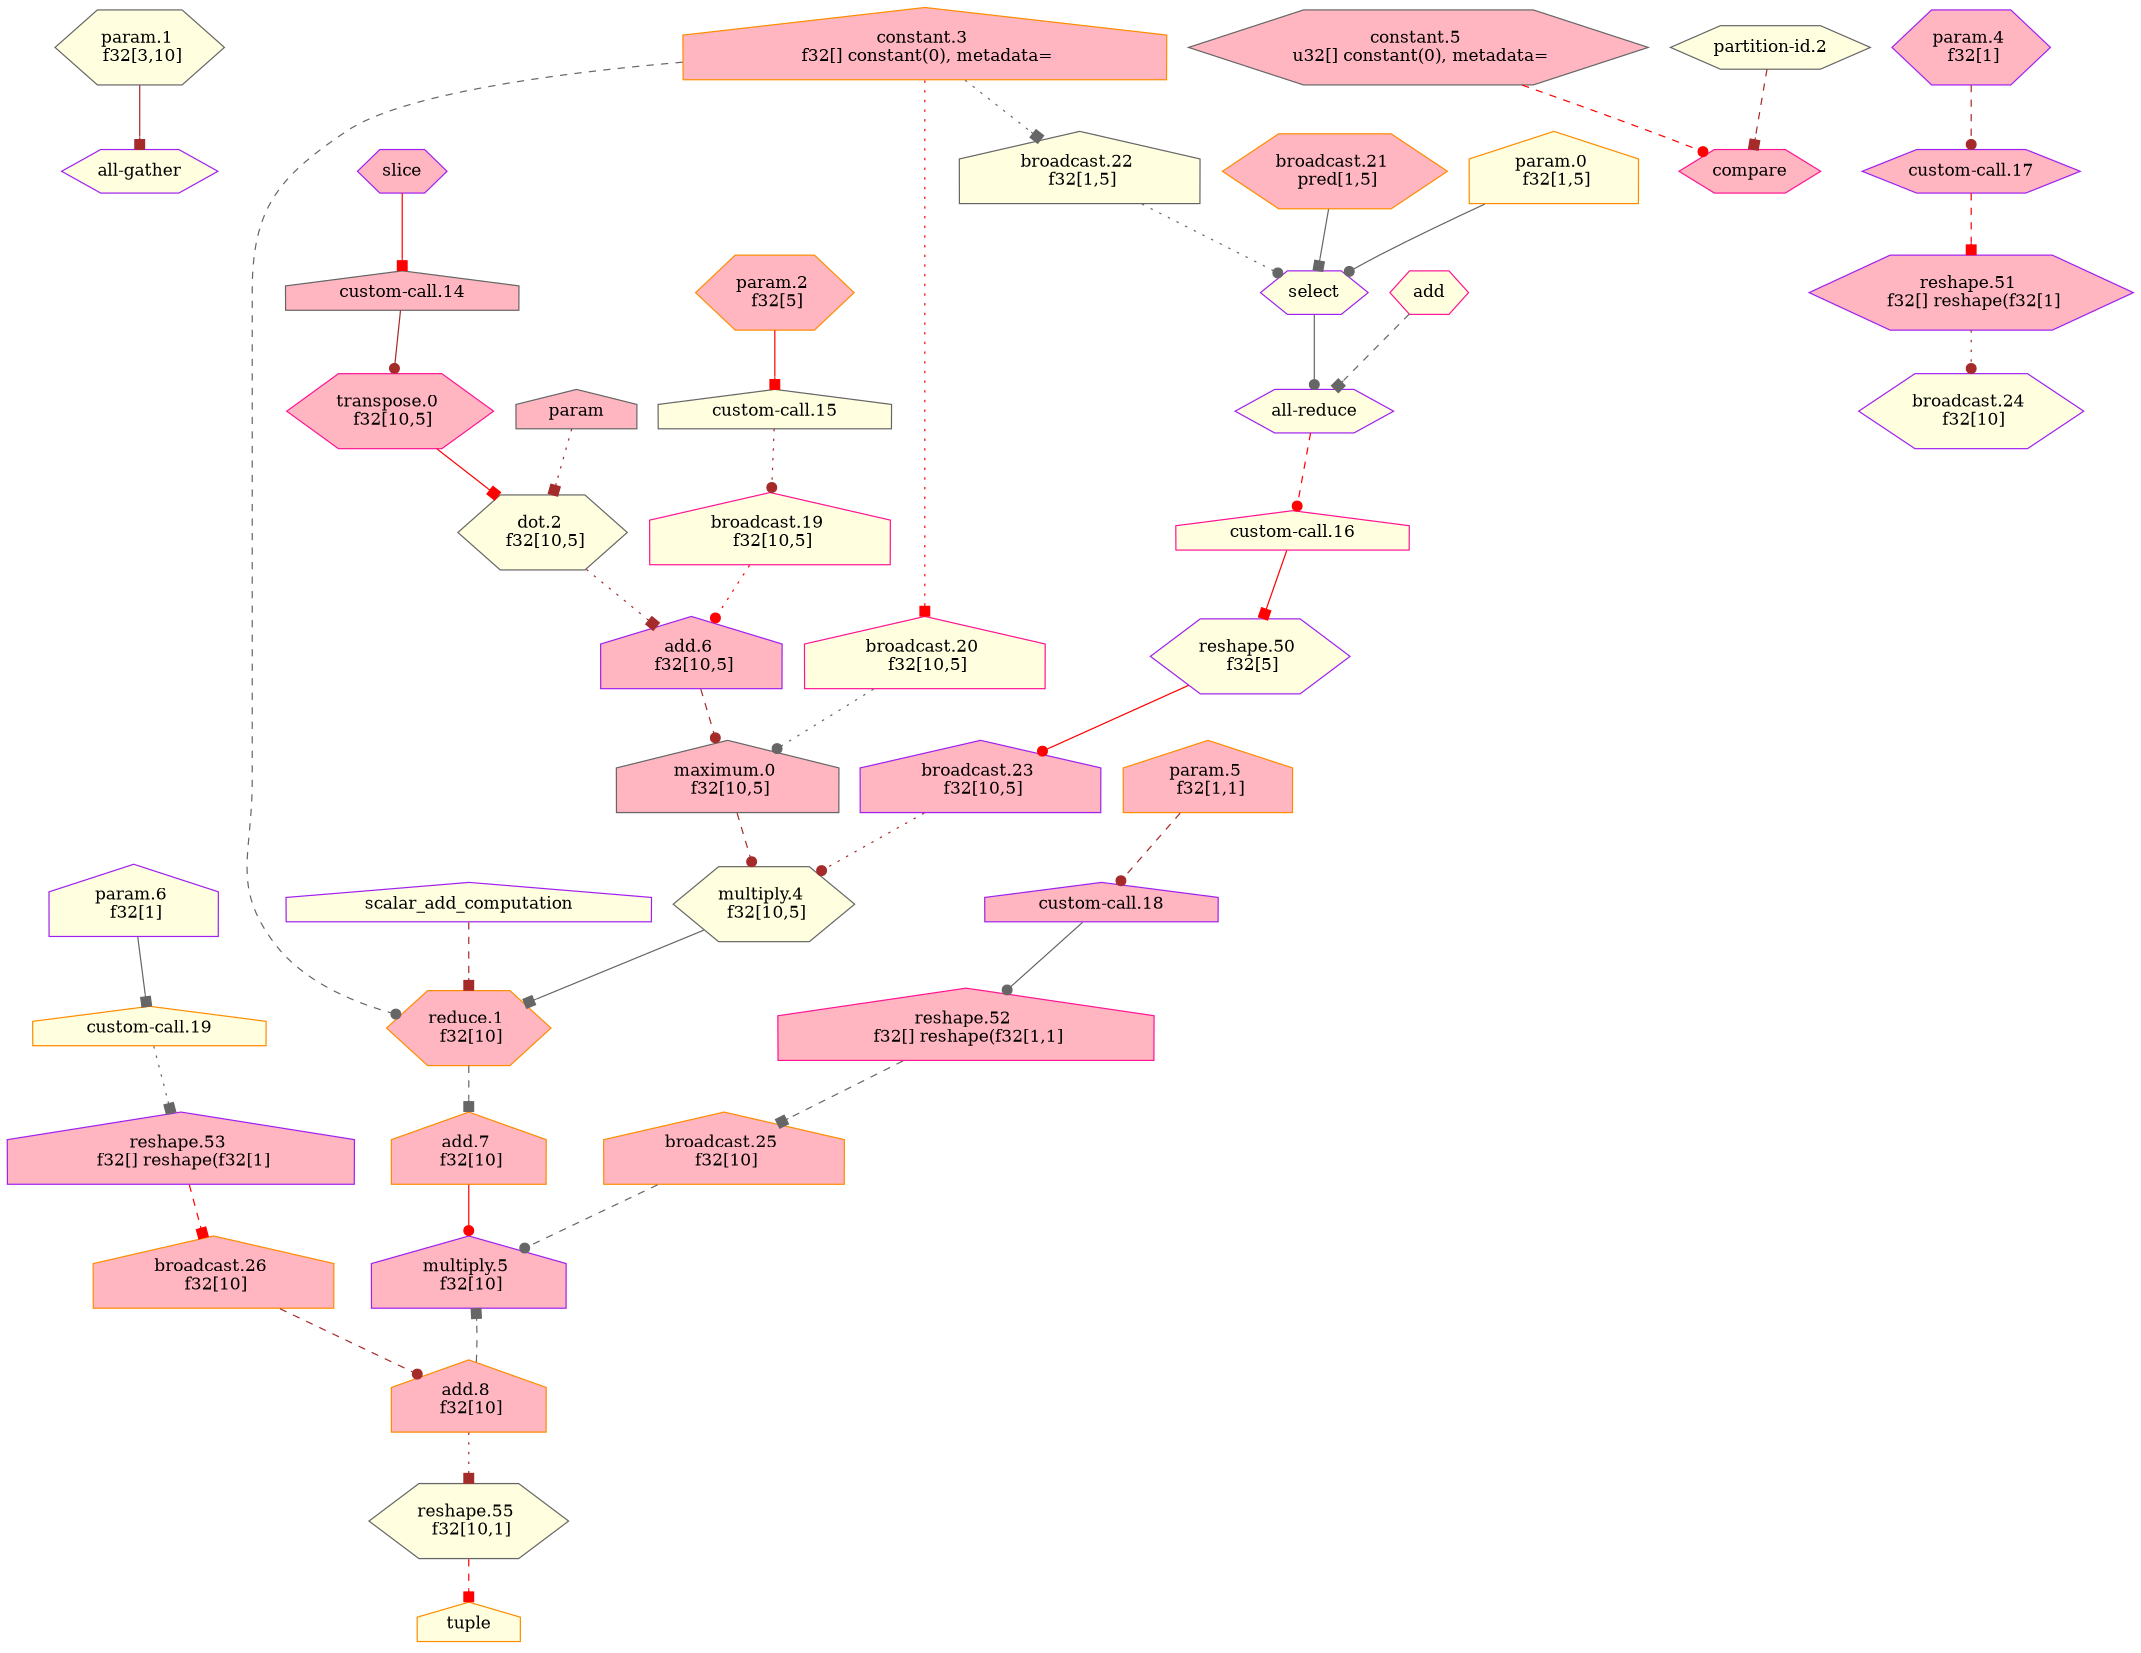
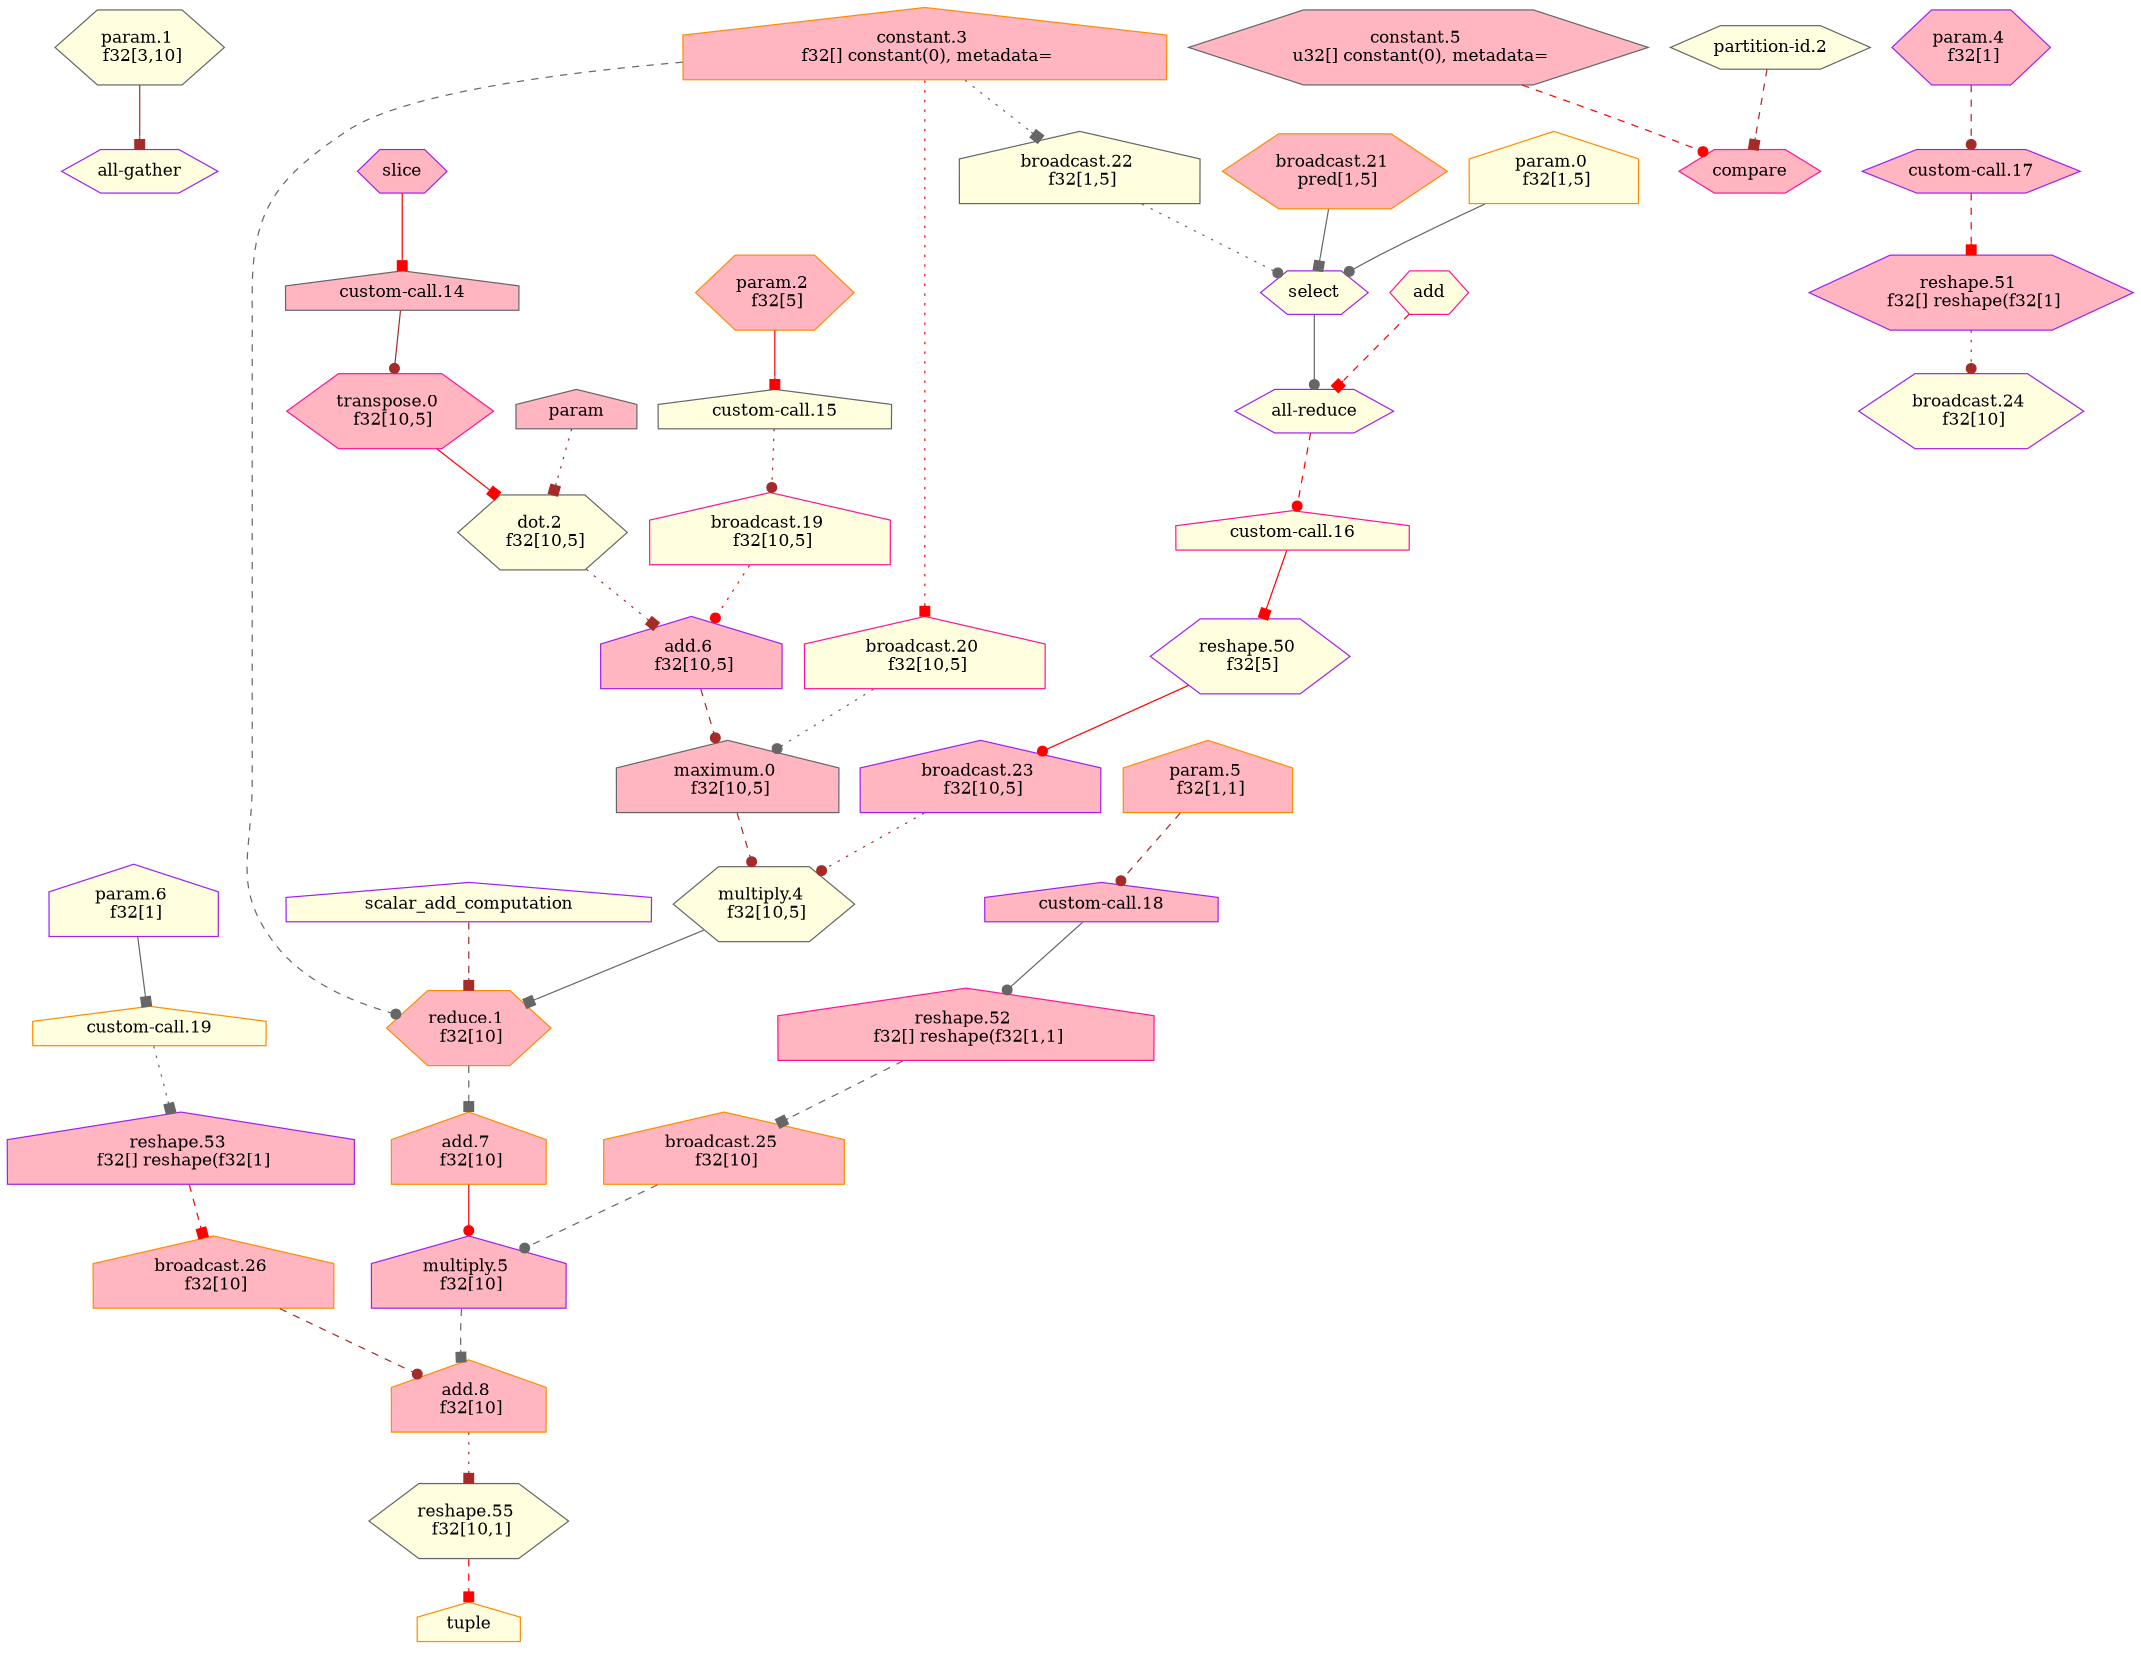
edge "add" -> "all-reduce": color gray40 -> red
edge "add.8 f32[10]" -> "multiply.5 f32[10]": reversed
